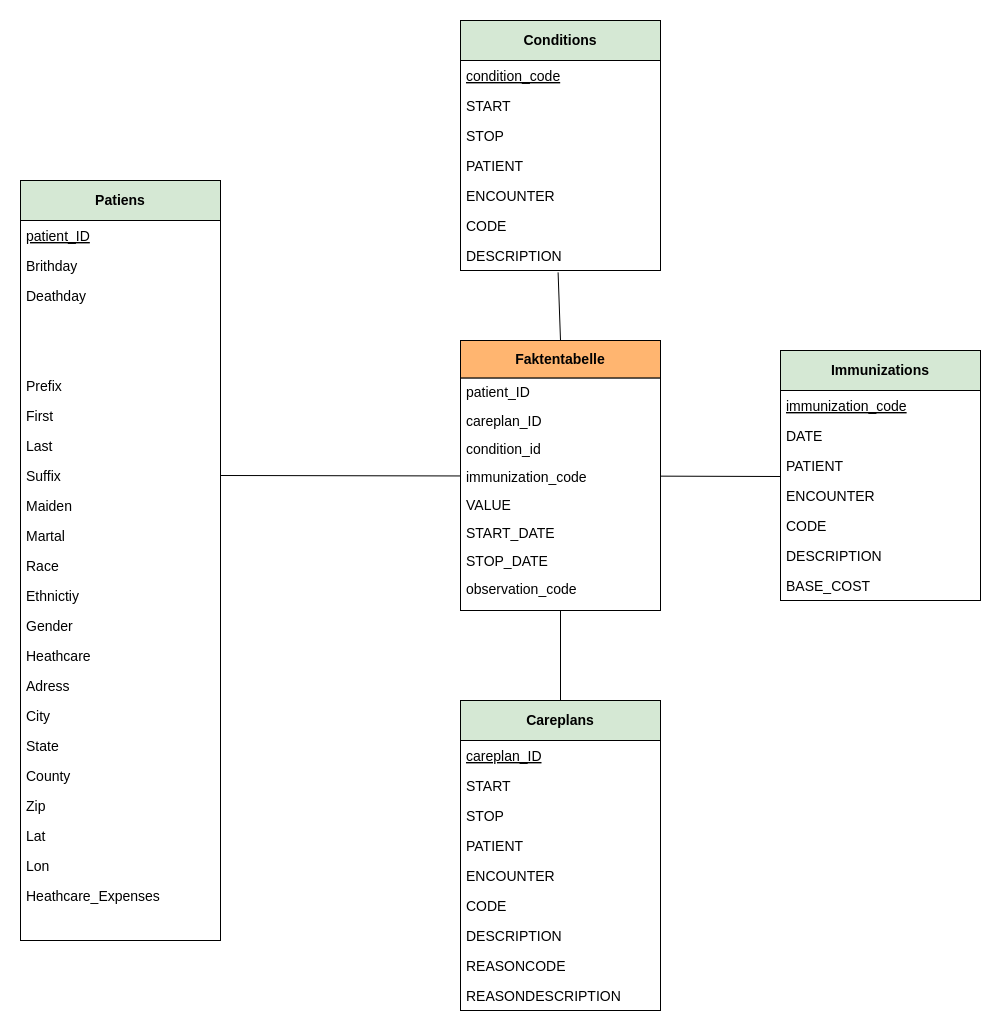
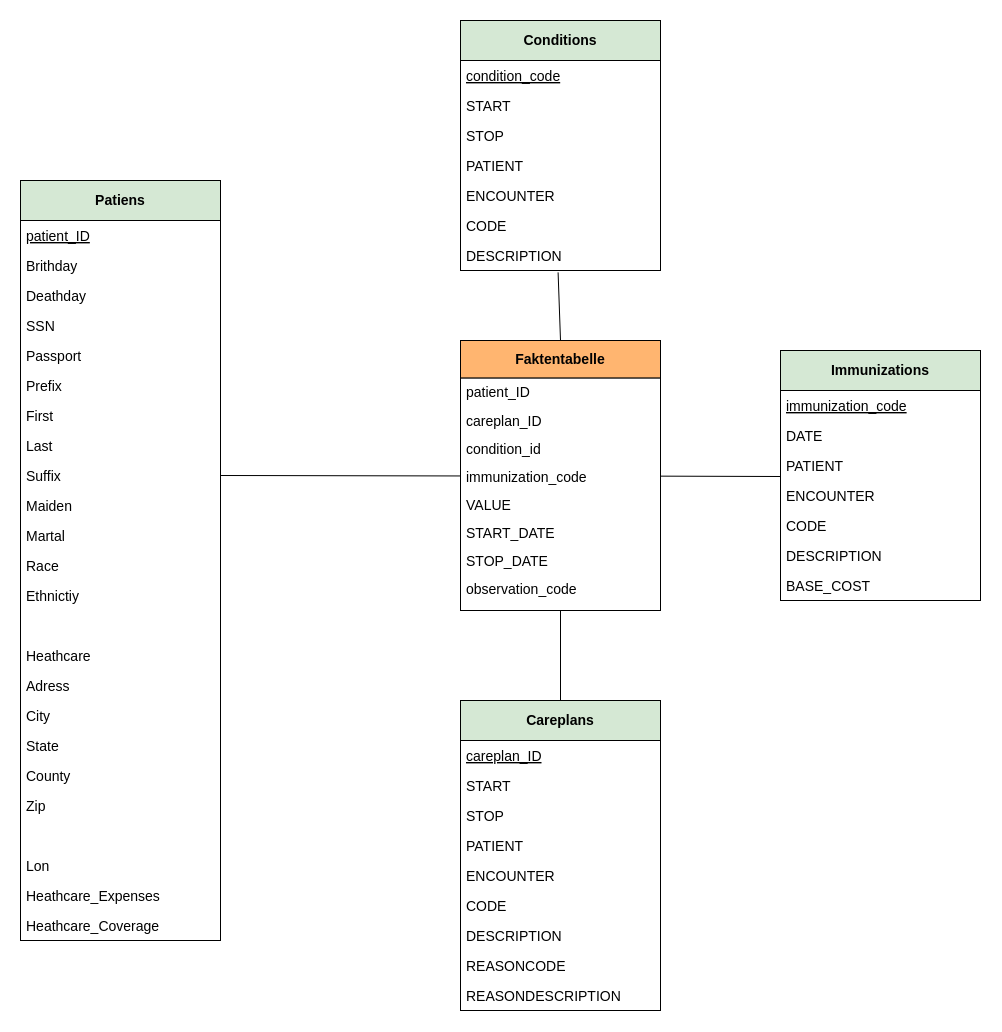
node "SSN": added
node "Passport": added
node "Gender": removed
node "Lat": removed
node "Heathcare_Coverage": added
